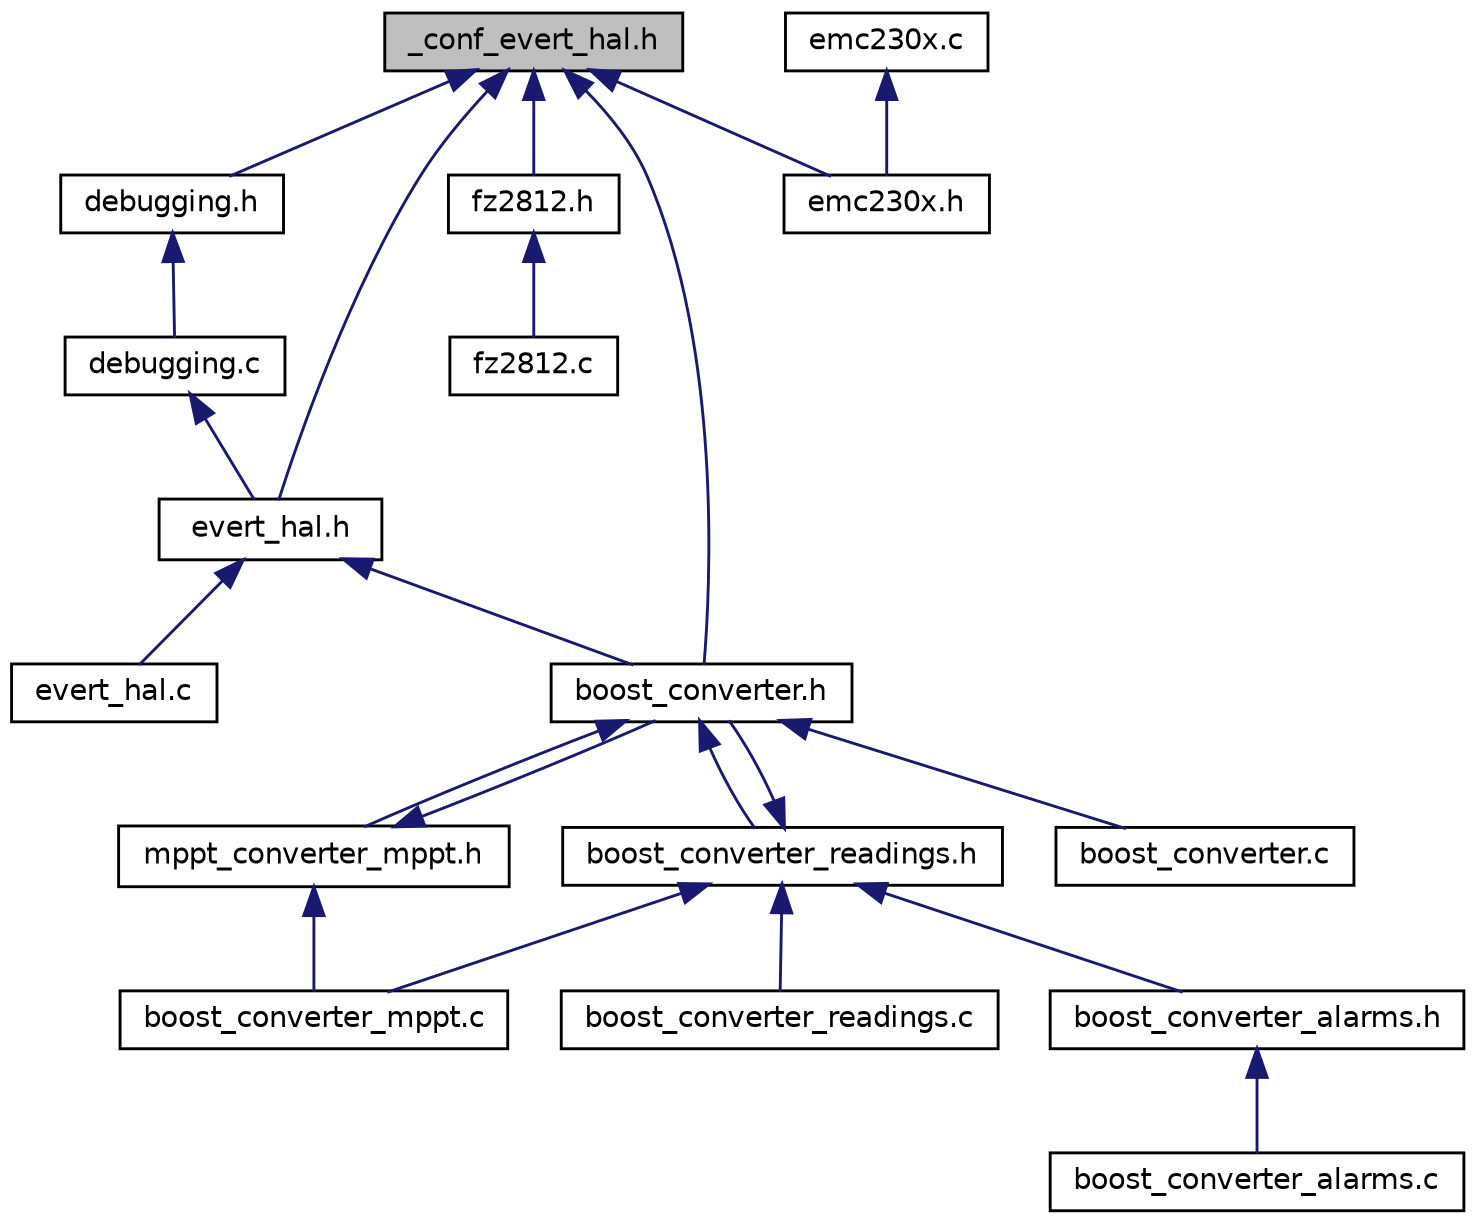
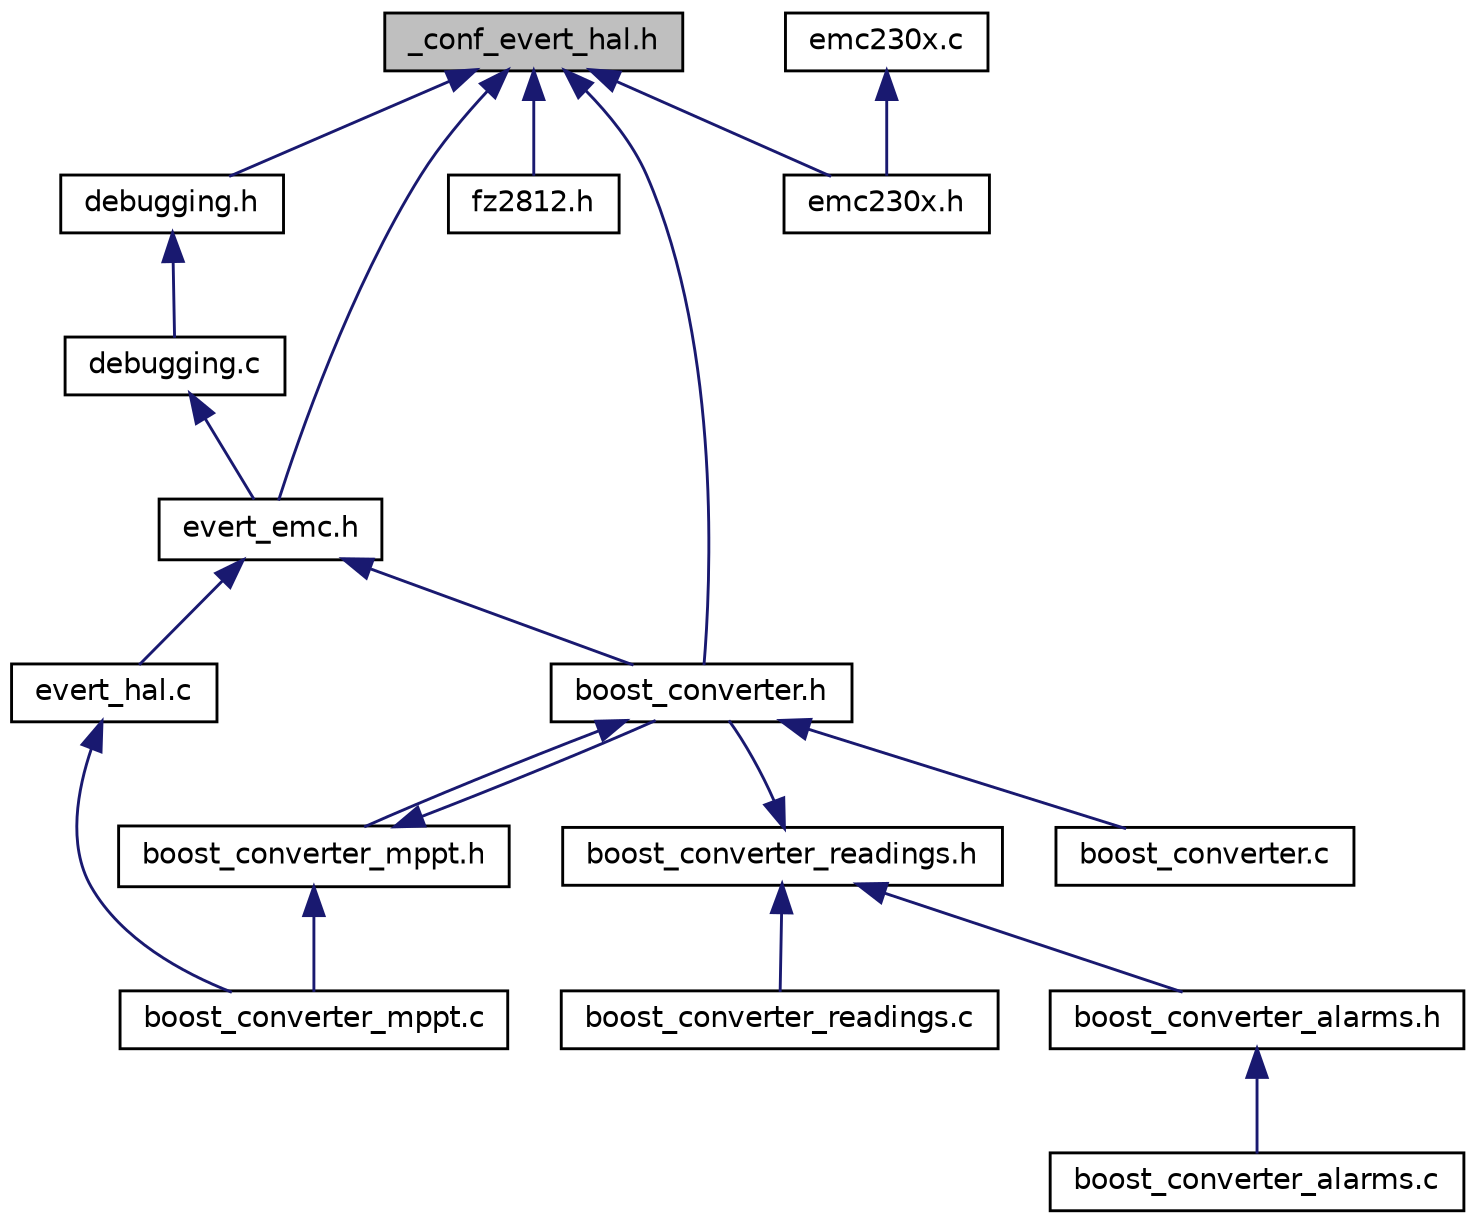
node "fz2812.c": removed
node "evert_hal.h": label "evert_hal.h" -> "evert_emc.h"
edge "boost_converter_readings.h" -> "boost_converter.h": removed
node "mppt_converter_mppt.h": label "mppt_converter_mppt.h" -> "boost_converter_mppt.h"
edge "boost_converter_mppt.c" -> "boost_converter_readings.h": now "boost_converter_mppt.c" -> "evert_hal.c"
